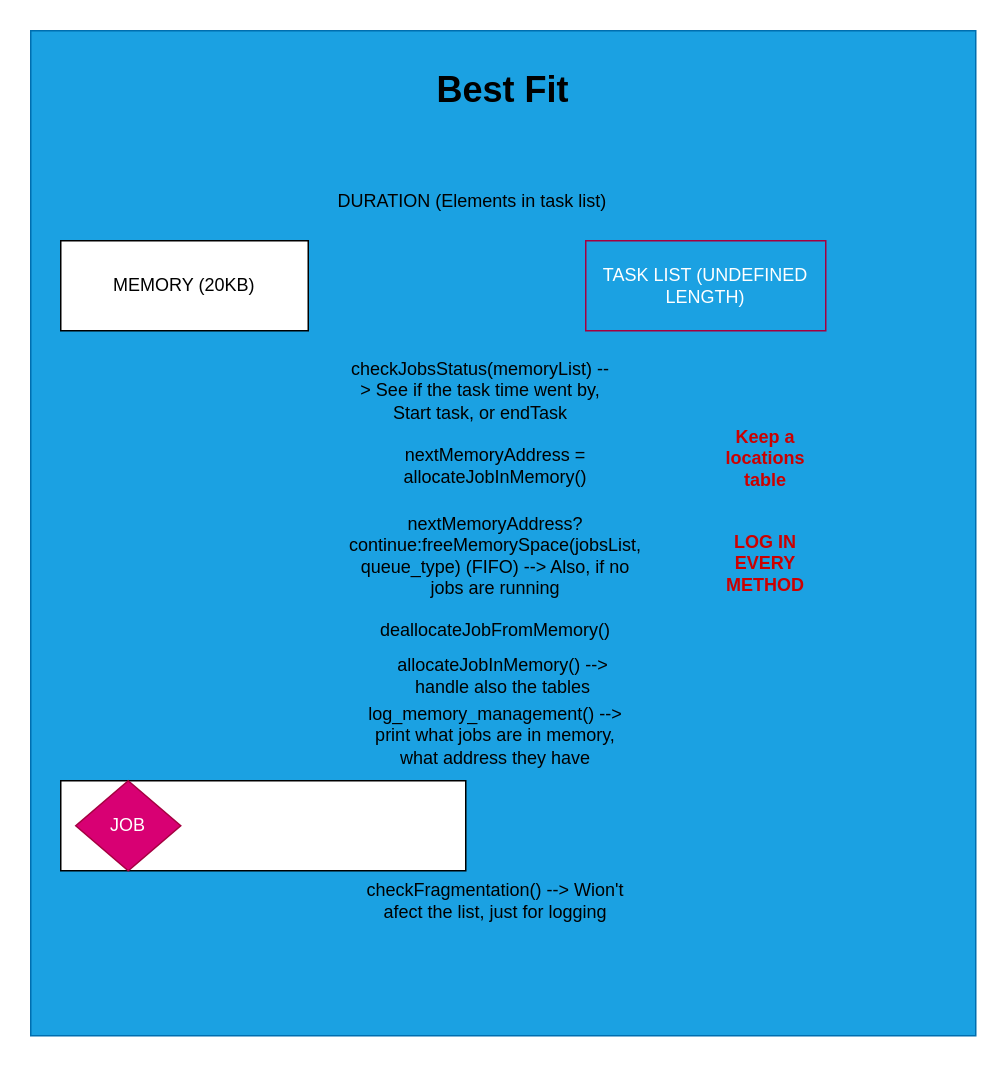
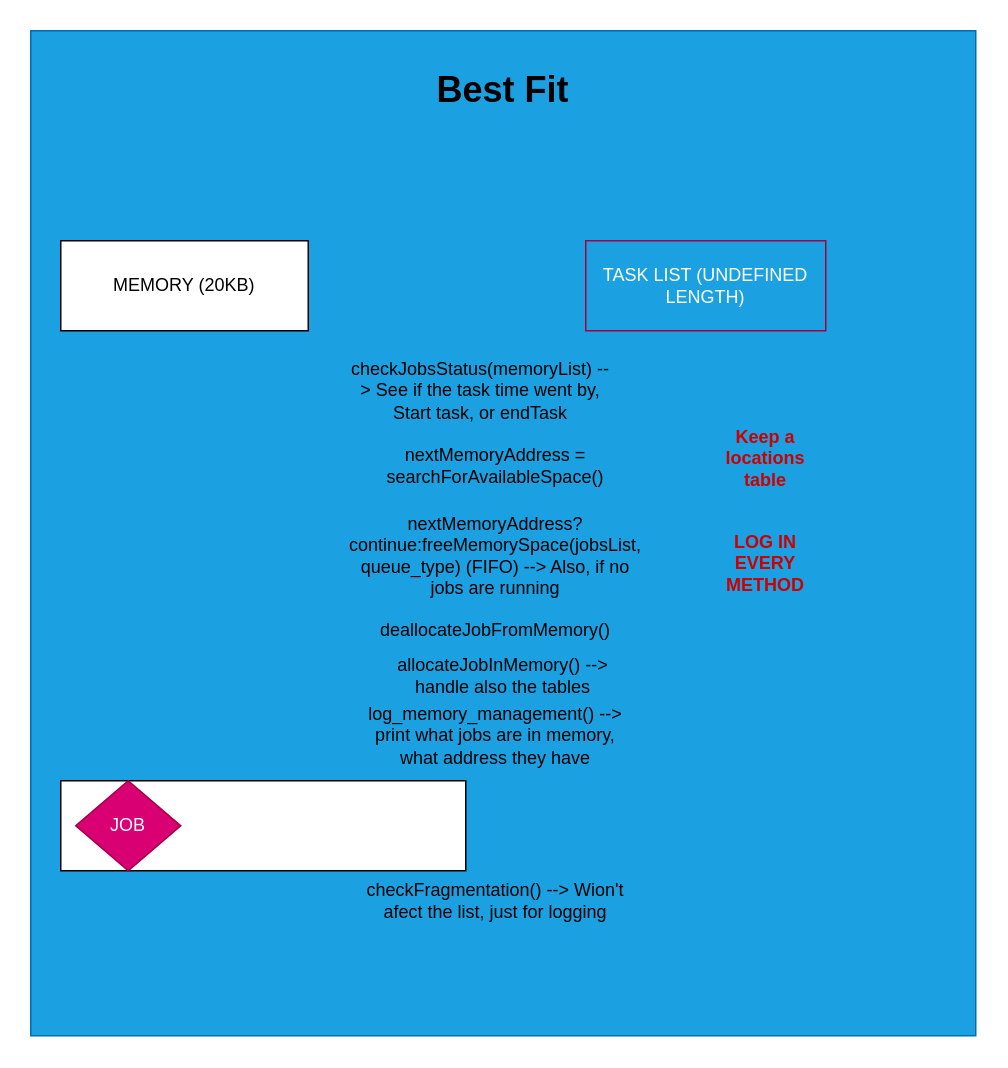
node "DURATION (Elements in task list)": removed
node "nextMemoryAddress = allocateJobInMemory()": label "nextMemoryAddress = allocateJobInMemory()" -> "nextMemoryAddress = searchForAvailableSpace()"
